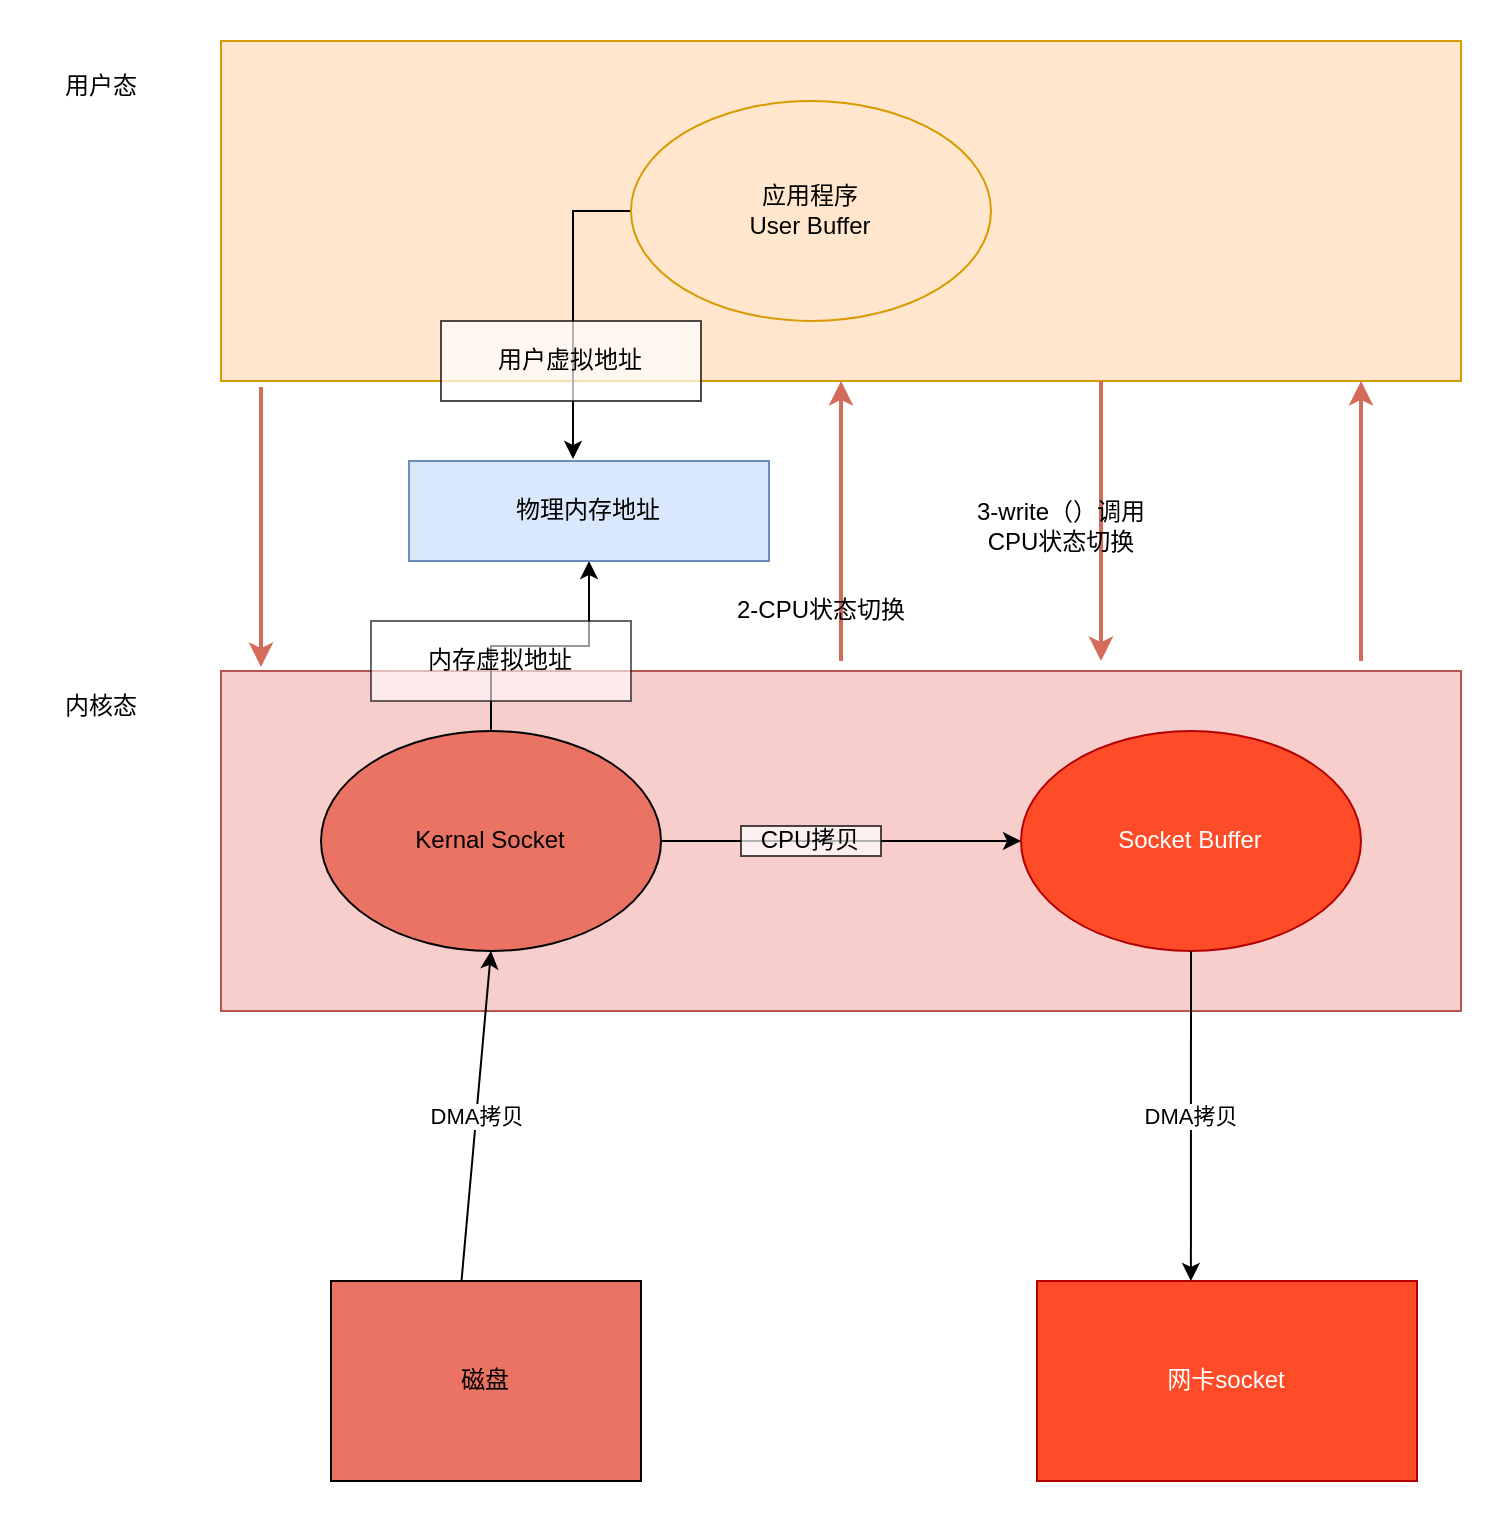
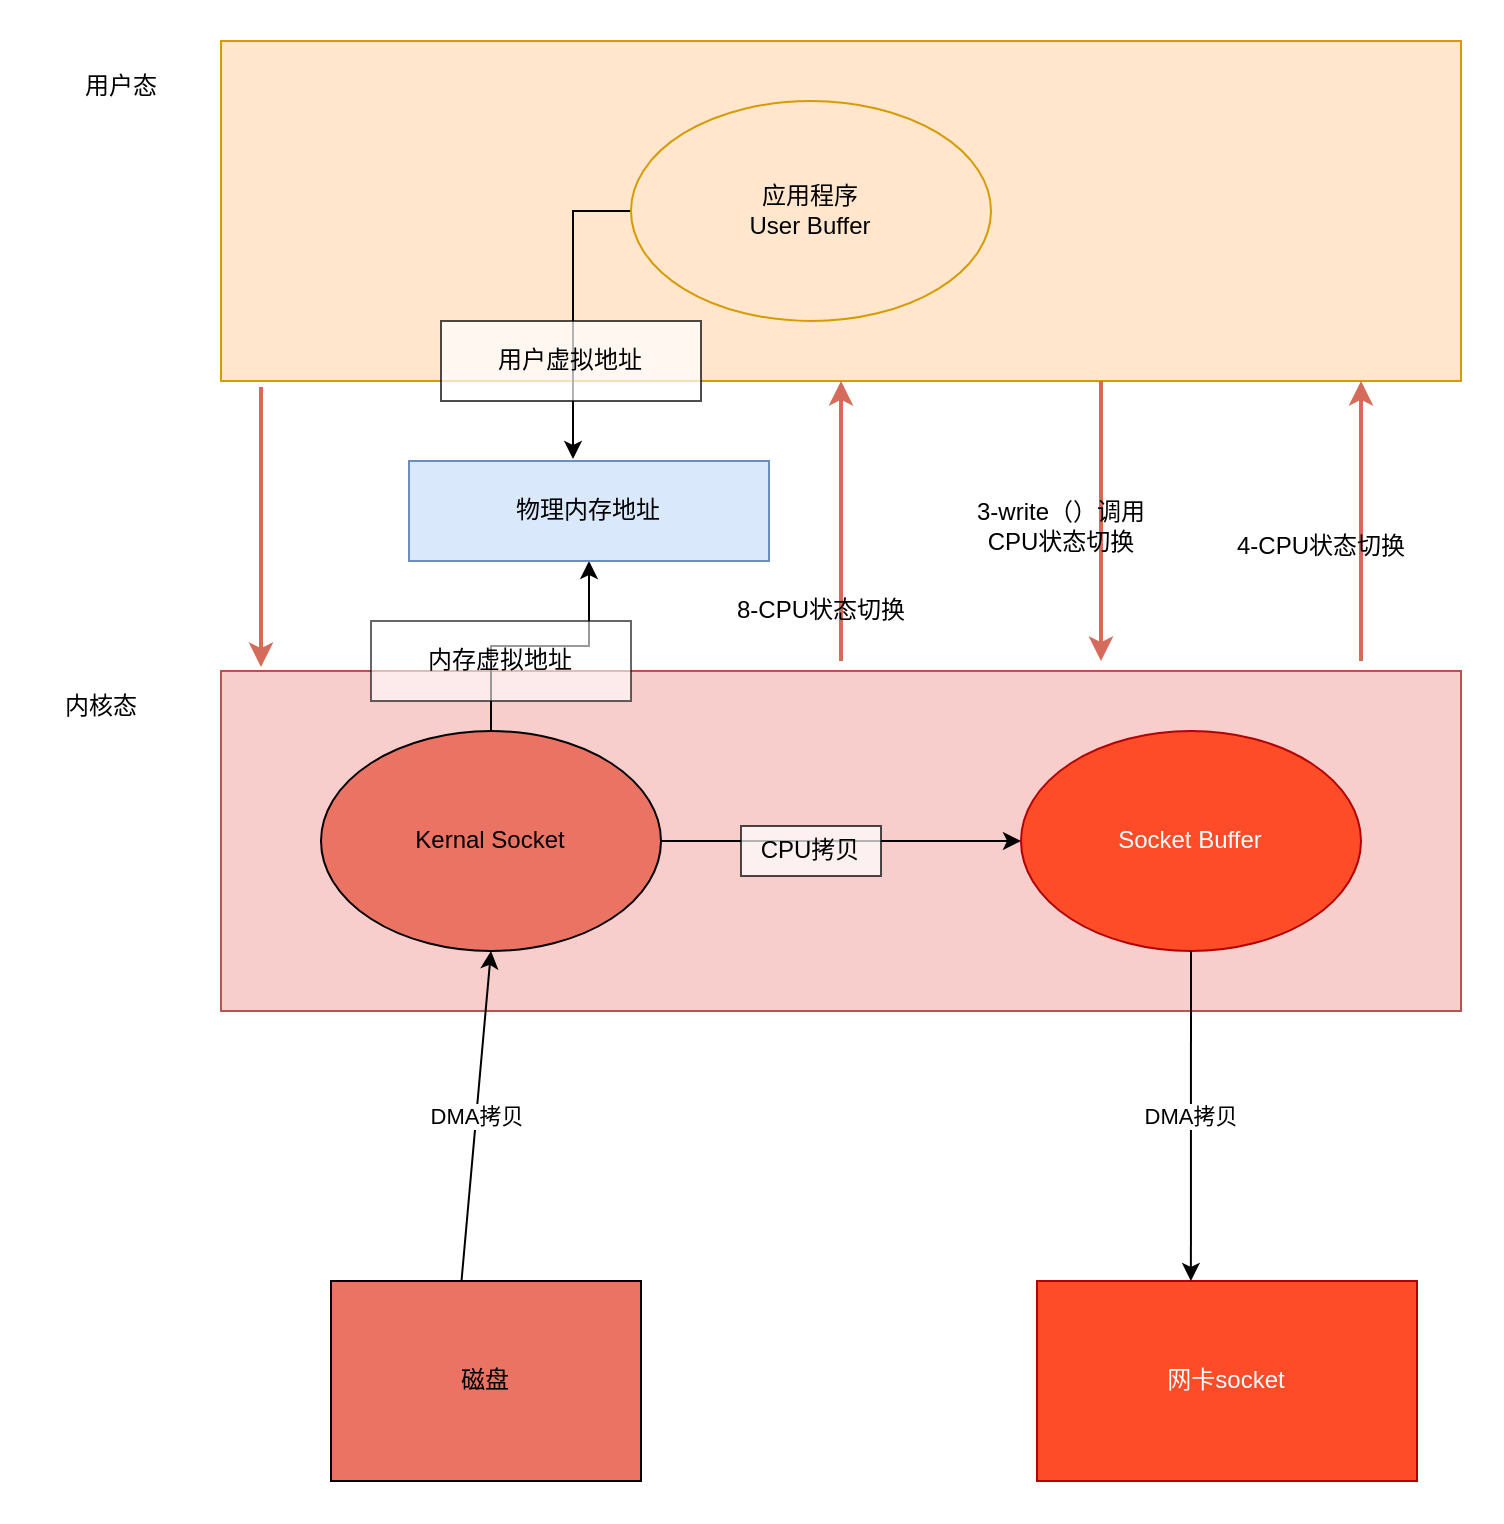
node "用户态": moved (101, 87) -> (121, 87)
node "4-CPU状态切换": added
node "2-CPU状态切换": label "2-CPU状态切换" -> "8-CPU状态切换"
node "CPU拷贝": size 140x30 -> 140x50
